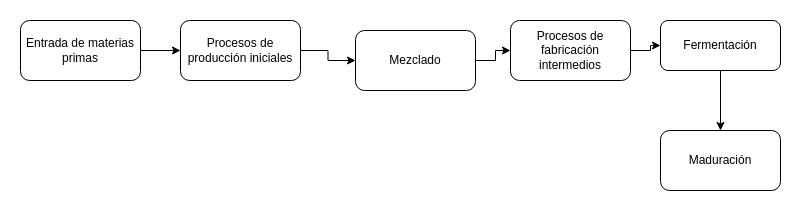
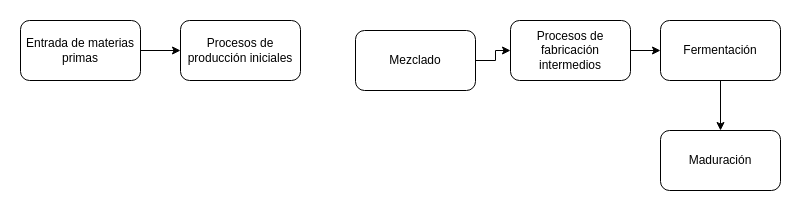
node "Fermentación": size 120x50 -> 120x60
edge "Procesos de producción iniciales" -> "Mezclado": removed
